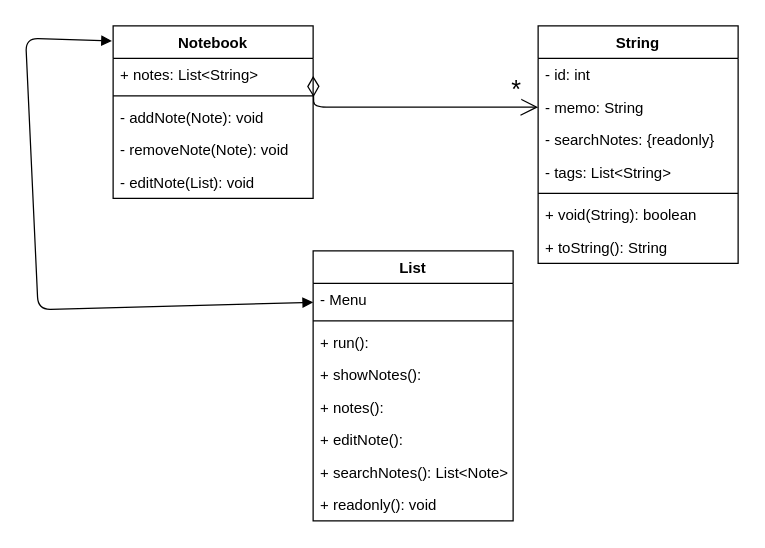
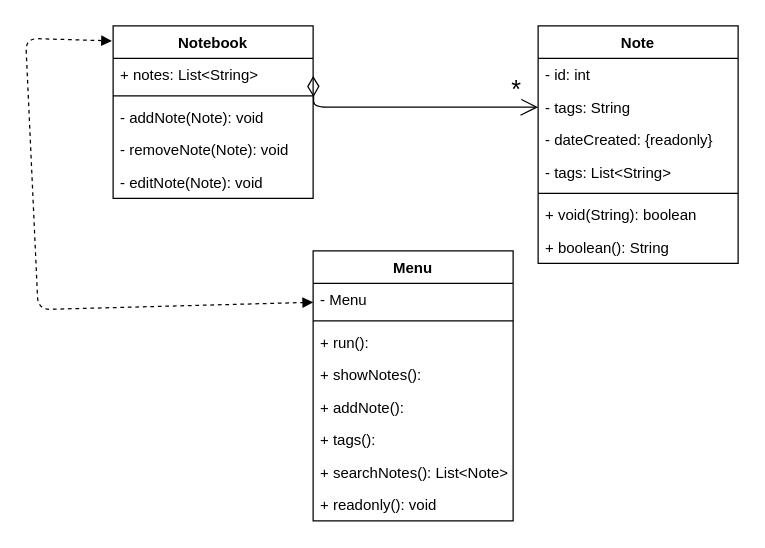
node "String": label "String" -> "Note"
node "- memo: String": label "- memo: String" -> "- tags: String"
node "- searchNotes: {readonly}": label "- searchNotes: {readonly}" -> "- dateCreated: {readonly}"
node "- editNote(List): void": label "- editNote(List): void" -> "- editNote(Note): void"
node "+ toString(): String": label "+ toString(): String" -> "+ boolean(): String"
node "List": label "List" -> "Menu"
edge "Notebook" -- "- Menu": style solid -> dashed
node "+ notes():": label "+ notes():" -> "+ addNote():"
node "+ editNote():": label "+ editNote():" -> "+ tags():"
